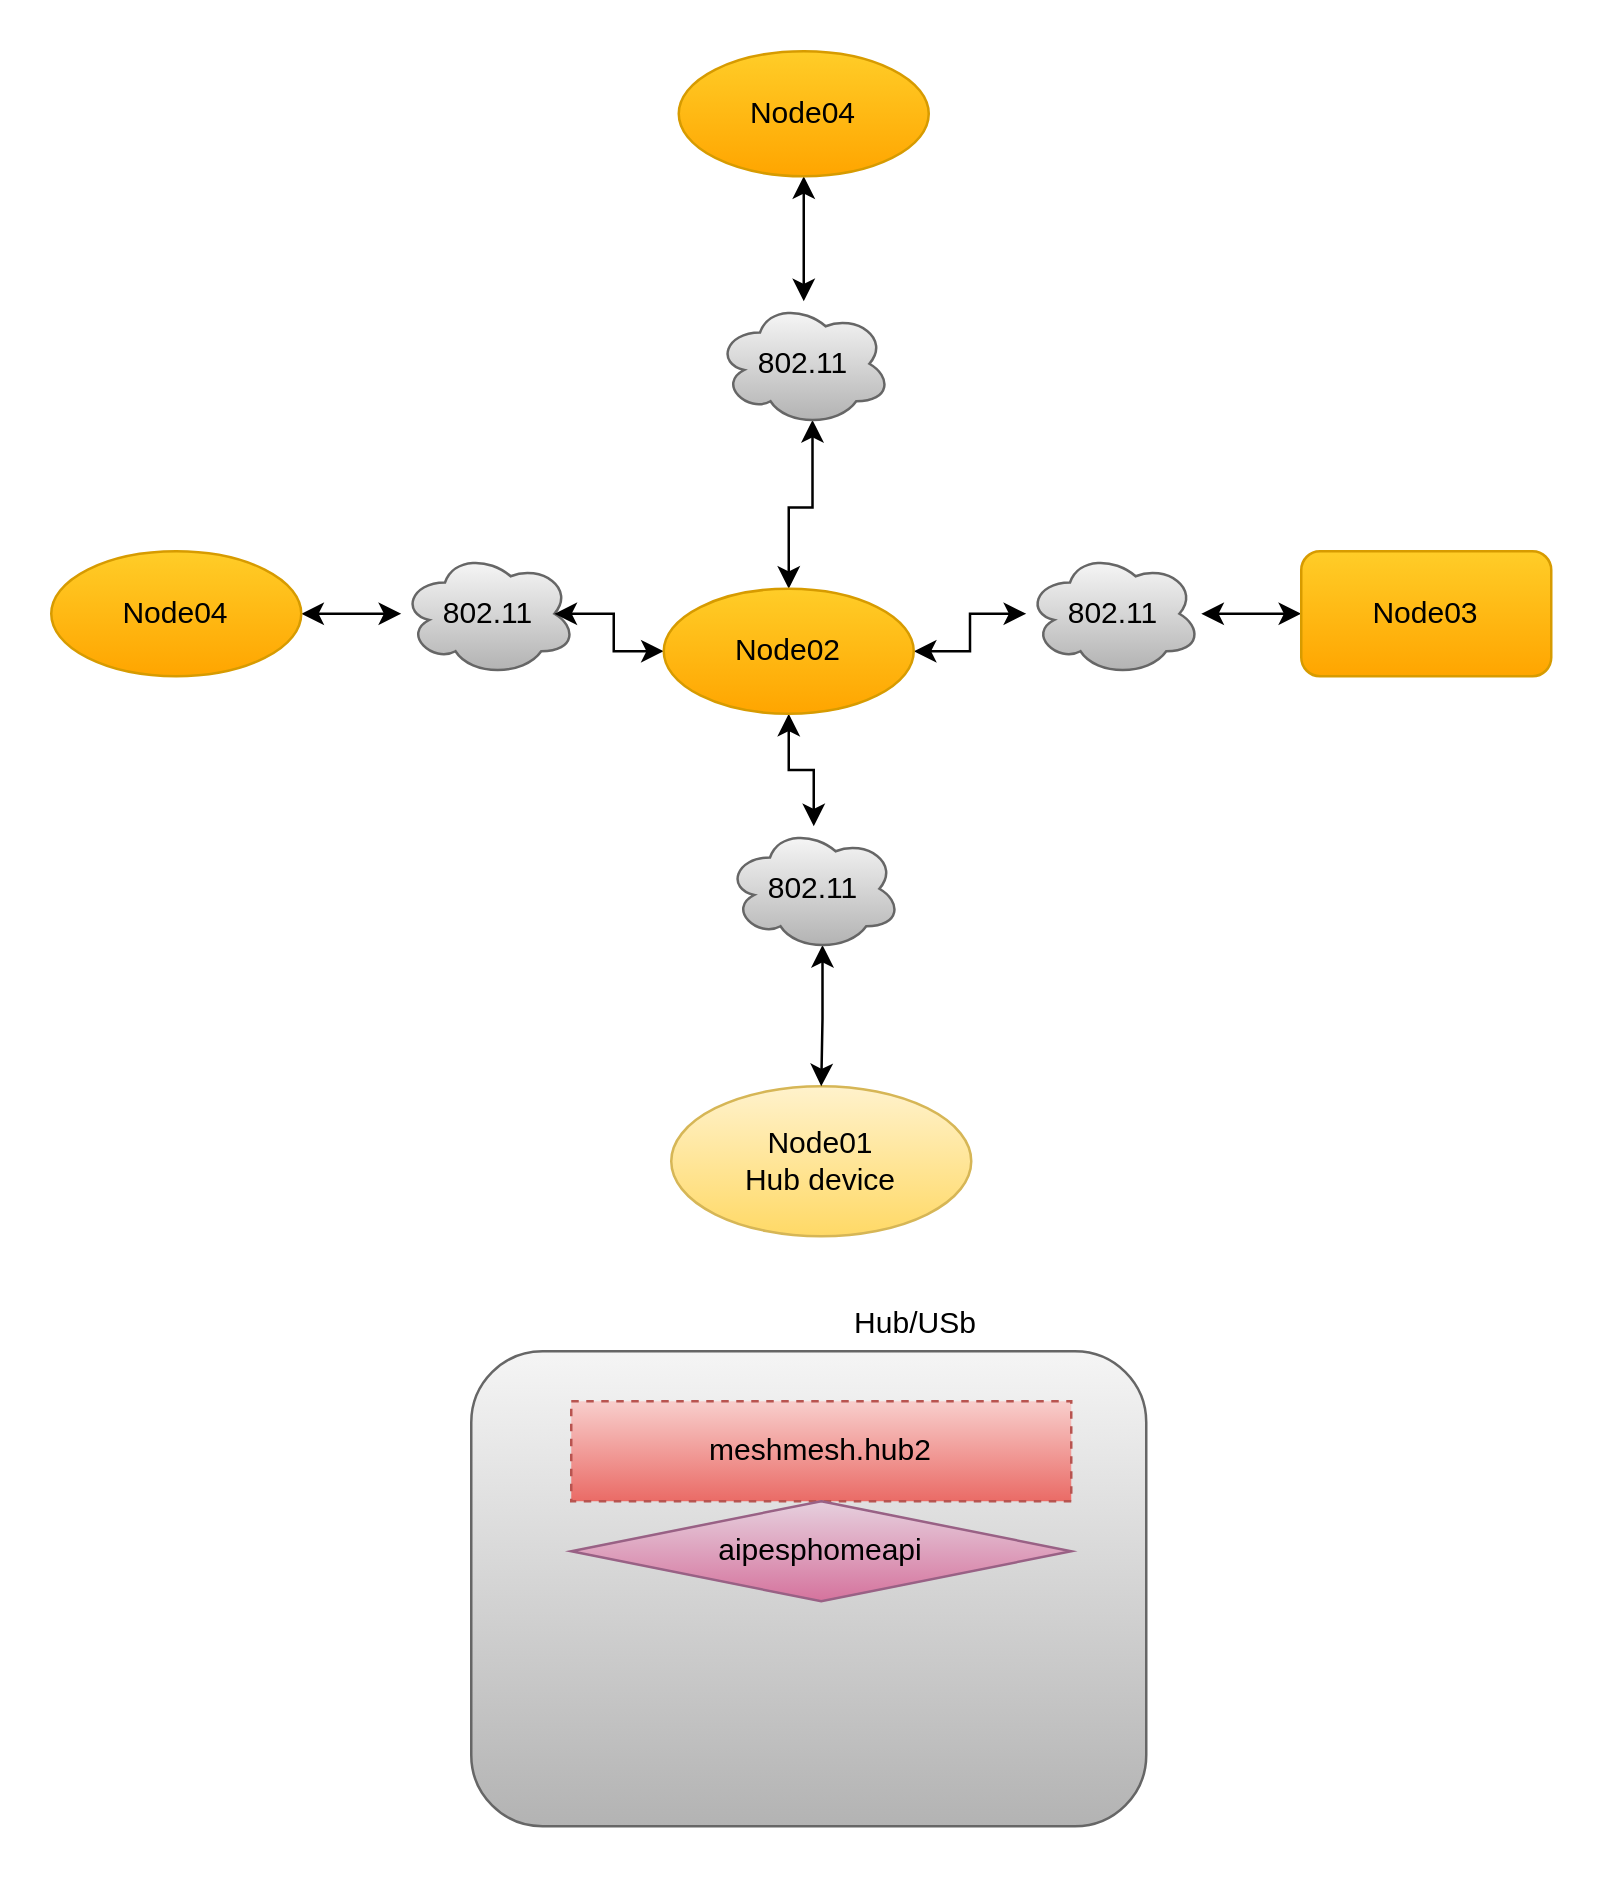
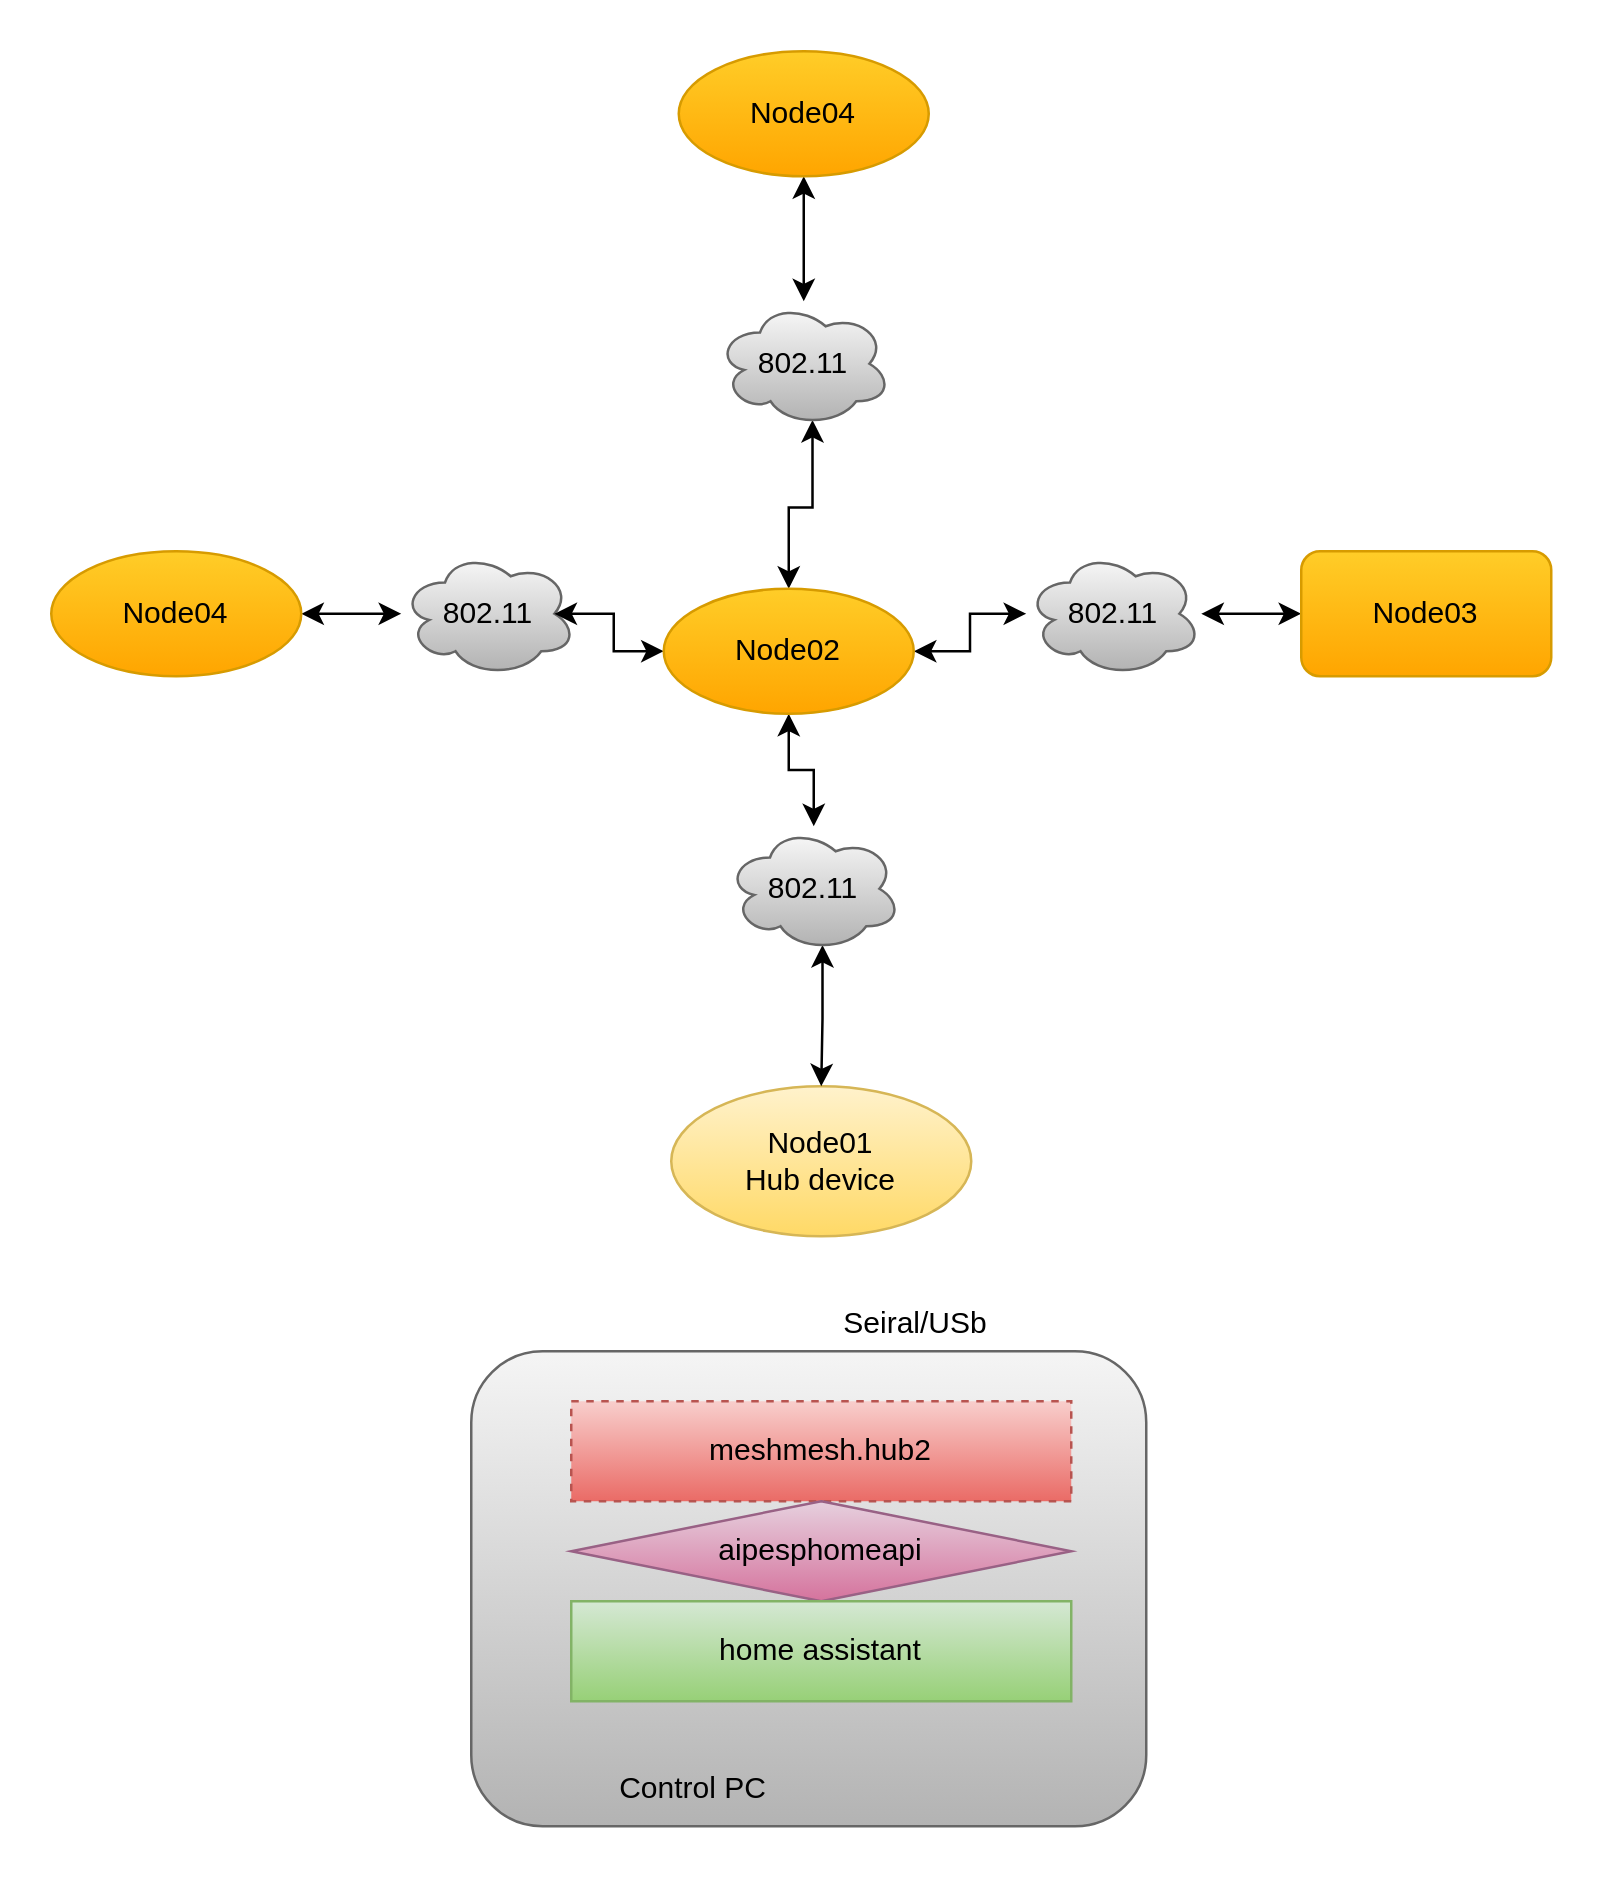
node "Hub/USb": label "Hub/USb" -> "Seiral/USb"
node "home assistant": added
node "Control PC": added
